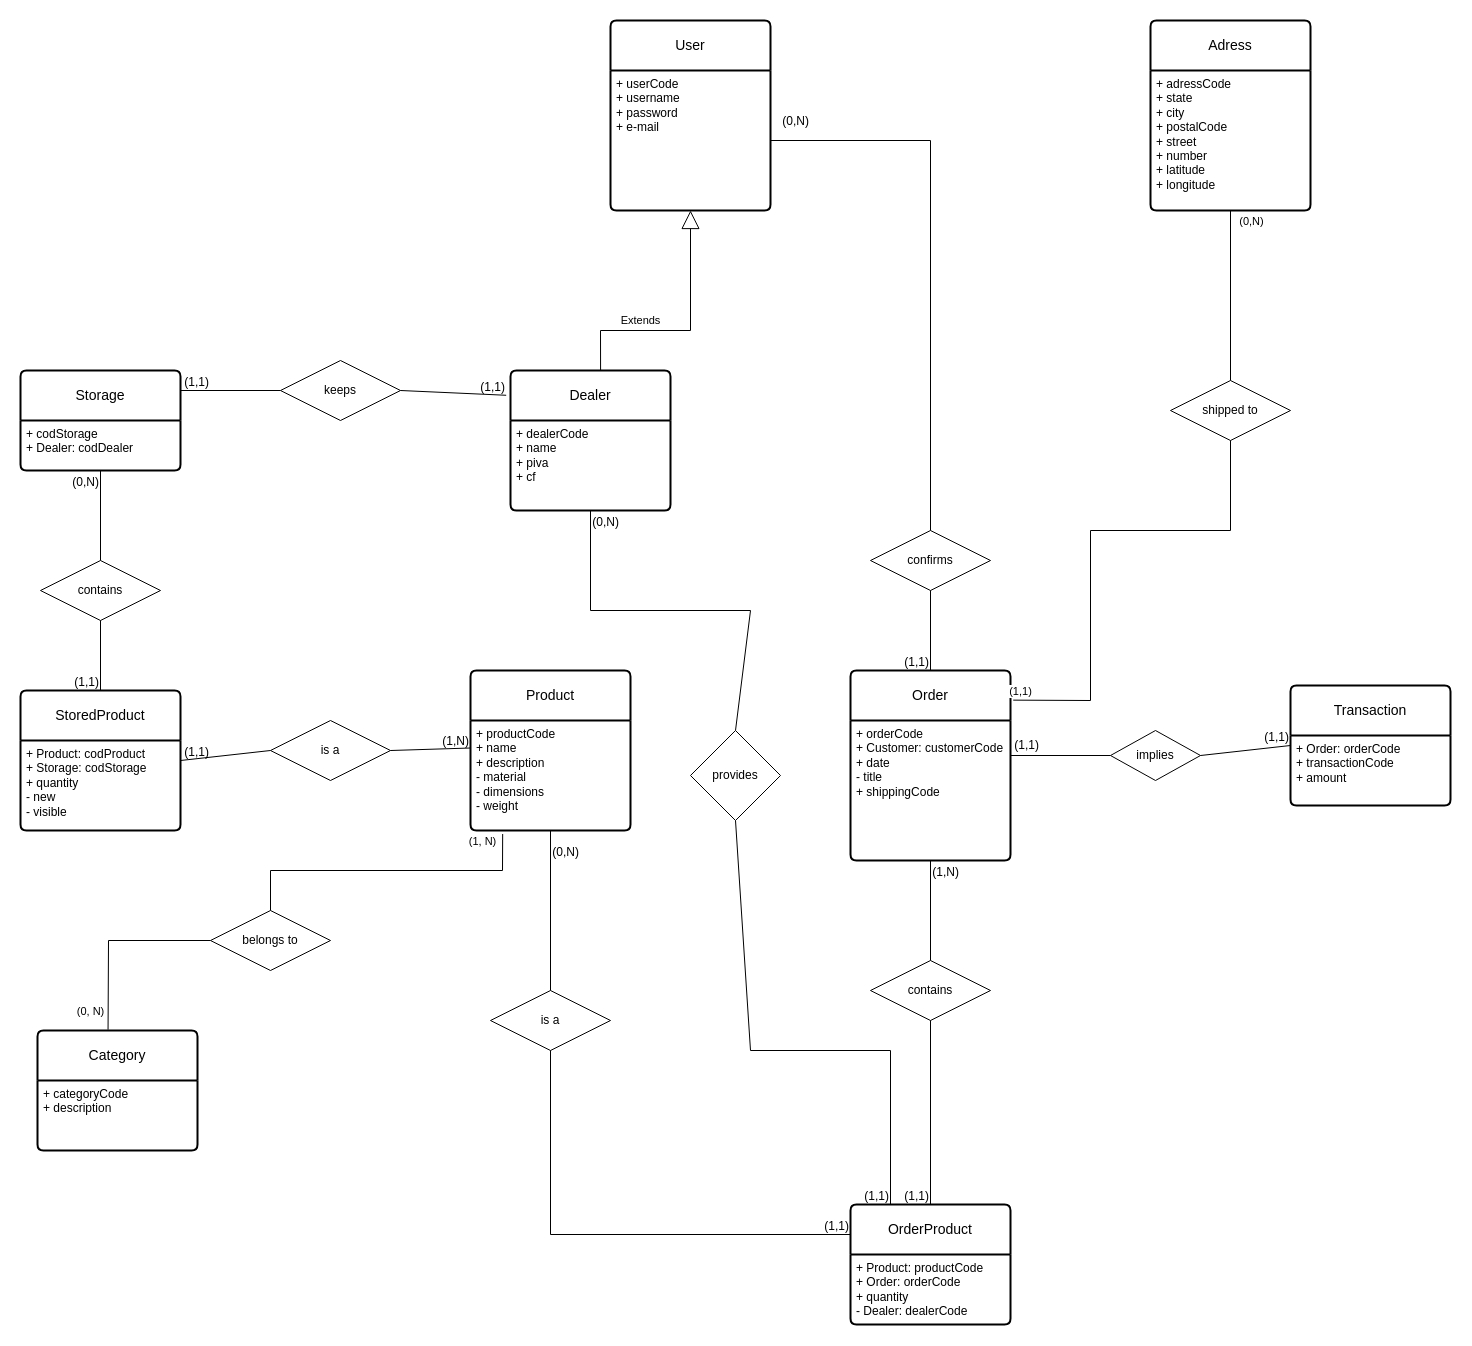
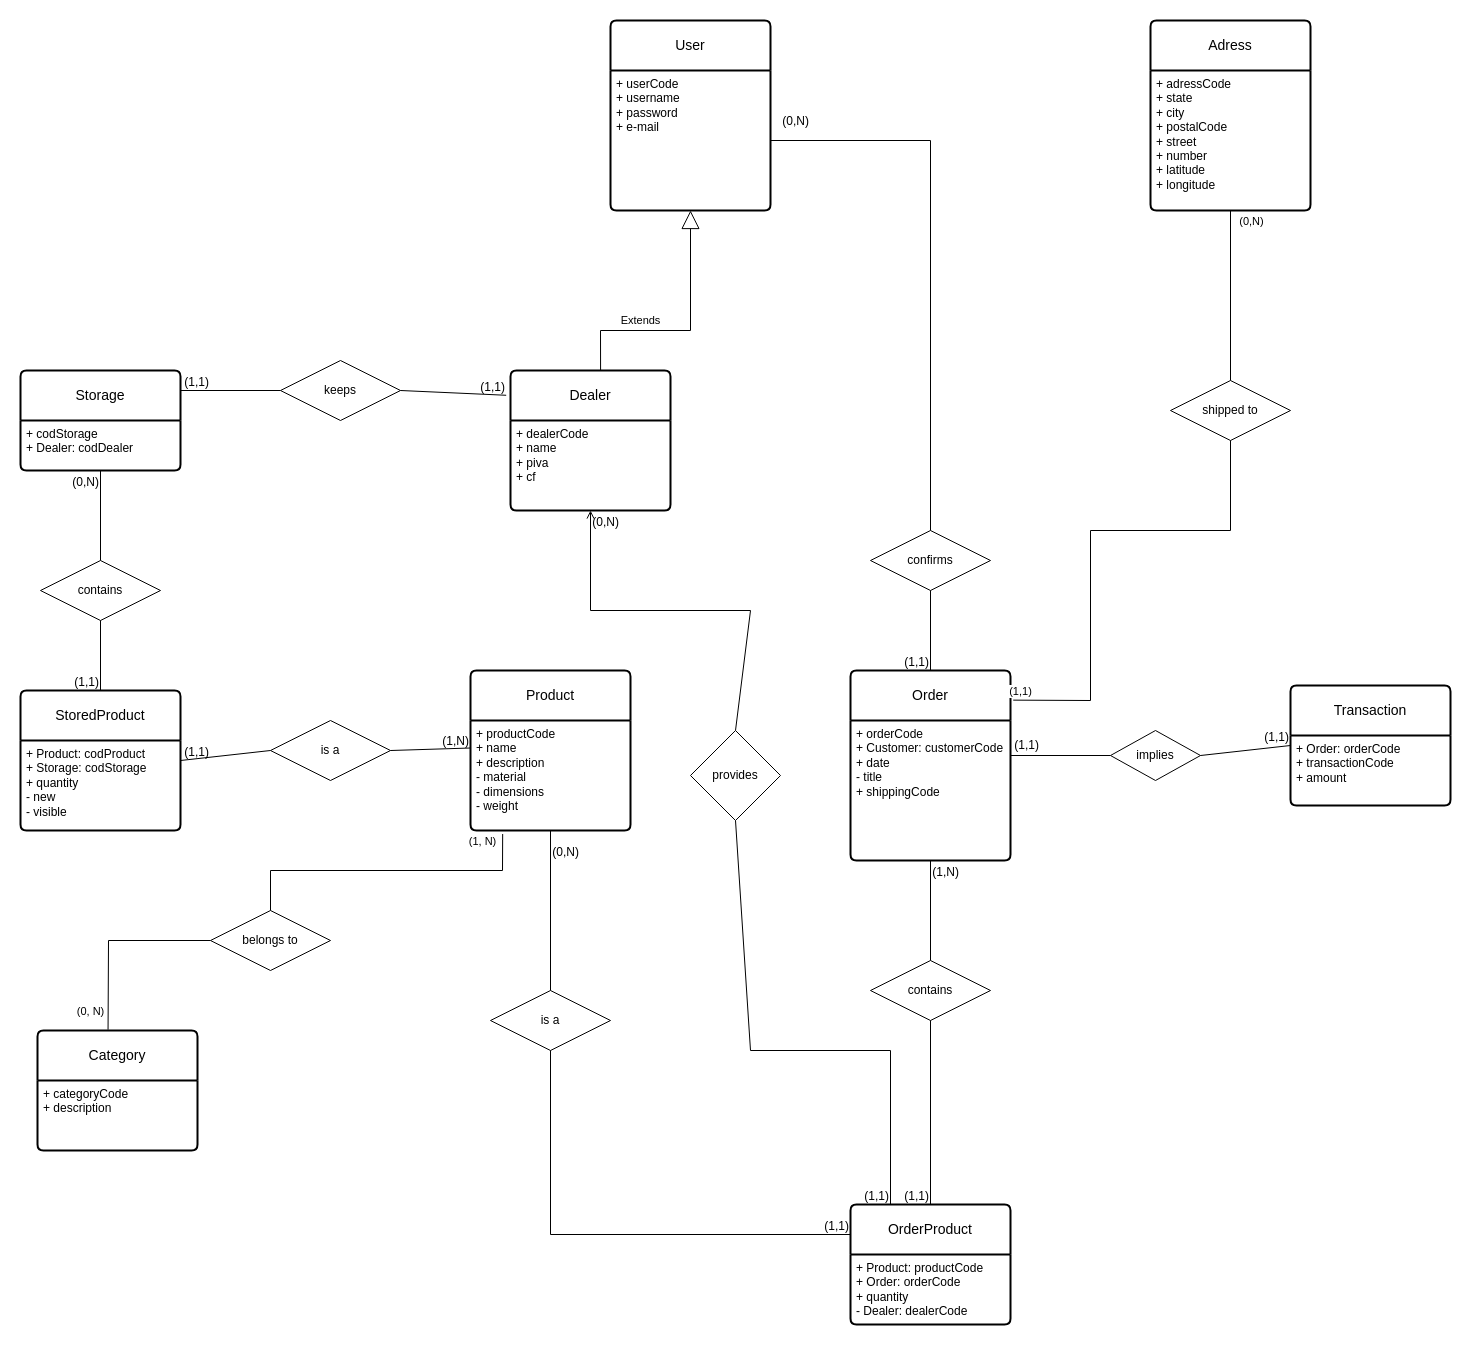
edge "+ dealerCode + name + piva + cf" -- "provides": arrowhead none -> open
